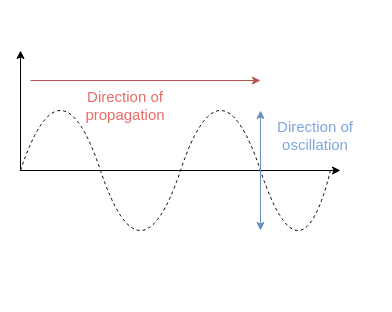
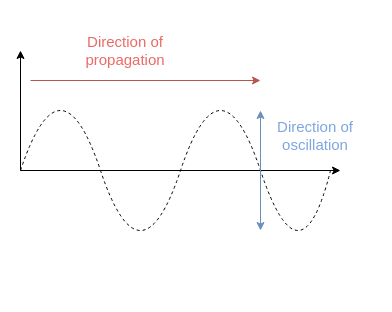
node "Direction of propagation": moved (126, 106) -> (126, 51)
